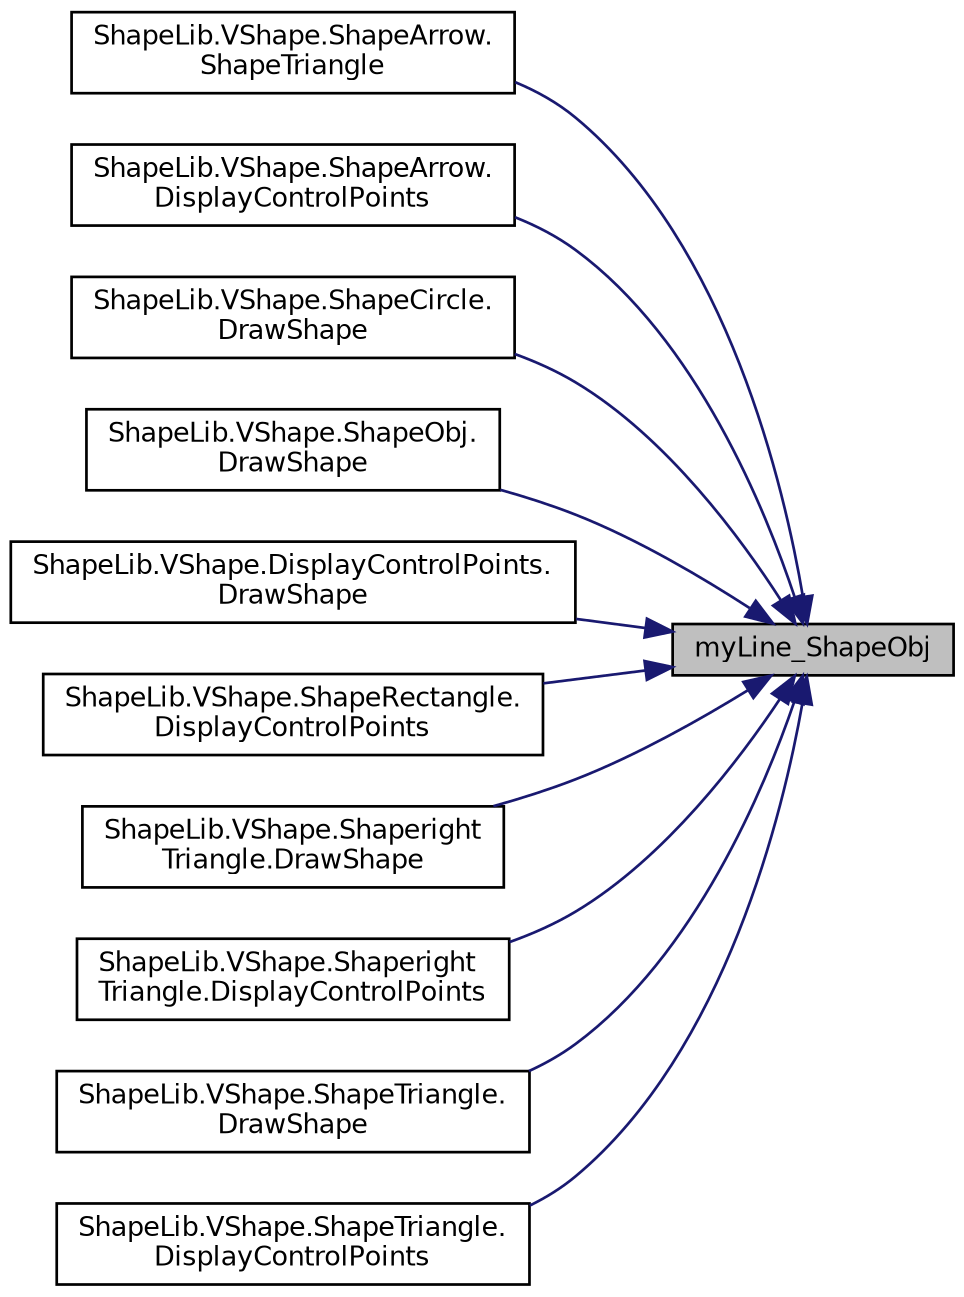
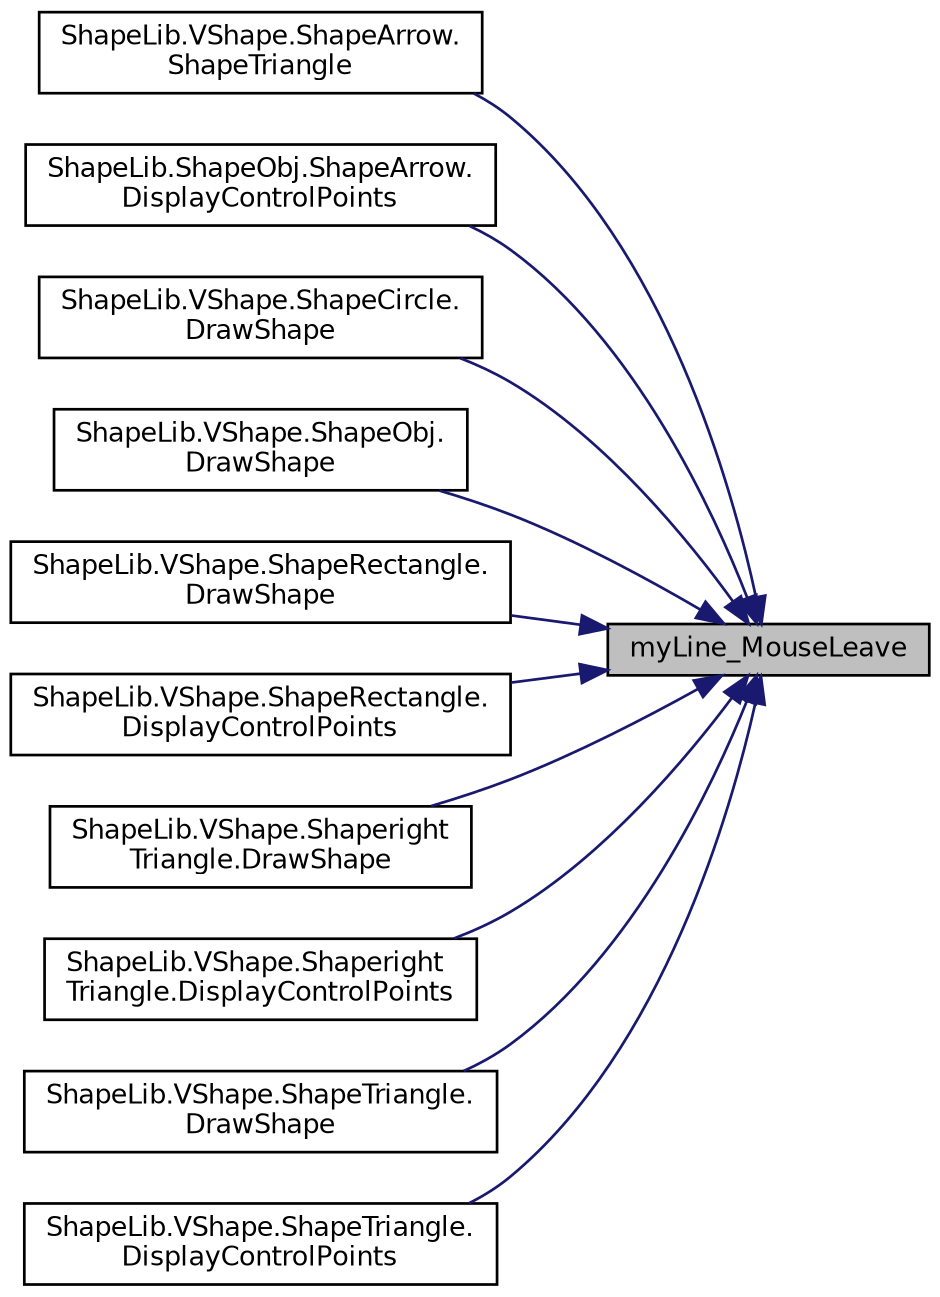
node "ShapeLib.VShape.ShapeArrow. DisplayControlPoints": label "ShapeLib.VShape.ShapeArrow. DisplayControlPoints" -> "ShapeLib.ShapeObj.ShapeArrow. DisplayControlPoints"
node "ShapeLib.VShape.DisplayControlPoints. DrawShape": label "ShapeLib.VShape.DisplayControlPoints. DrawShape" -> "ShapeLib.VShape.ShapeRectangle. DrawShape"
node "myLine_ShapeObj": label "myLine_ShapeObj" -> "myLine_MouseLeave"
